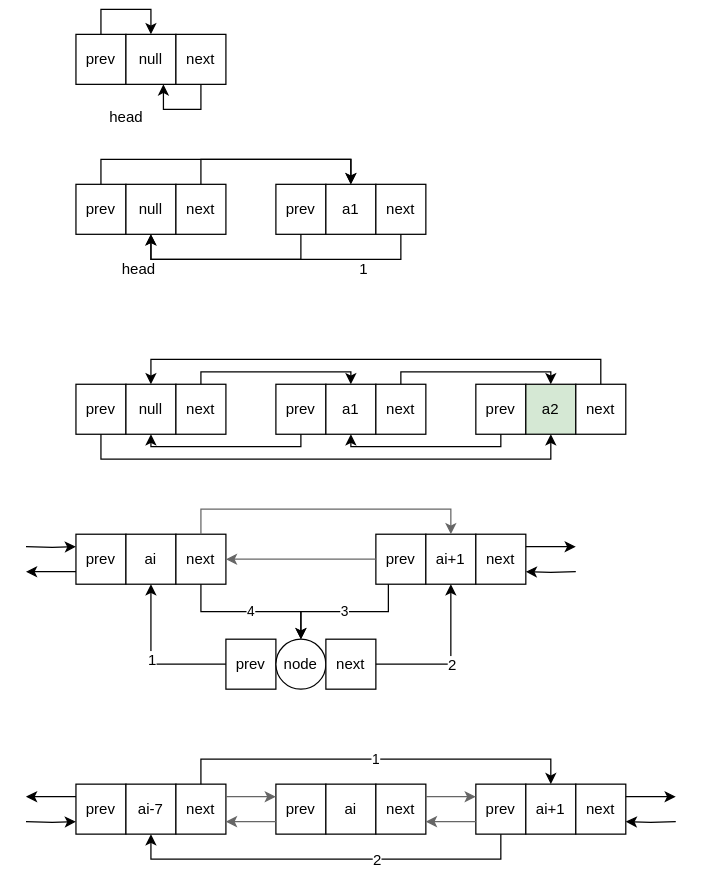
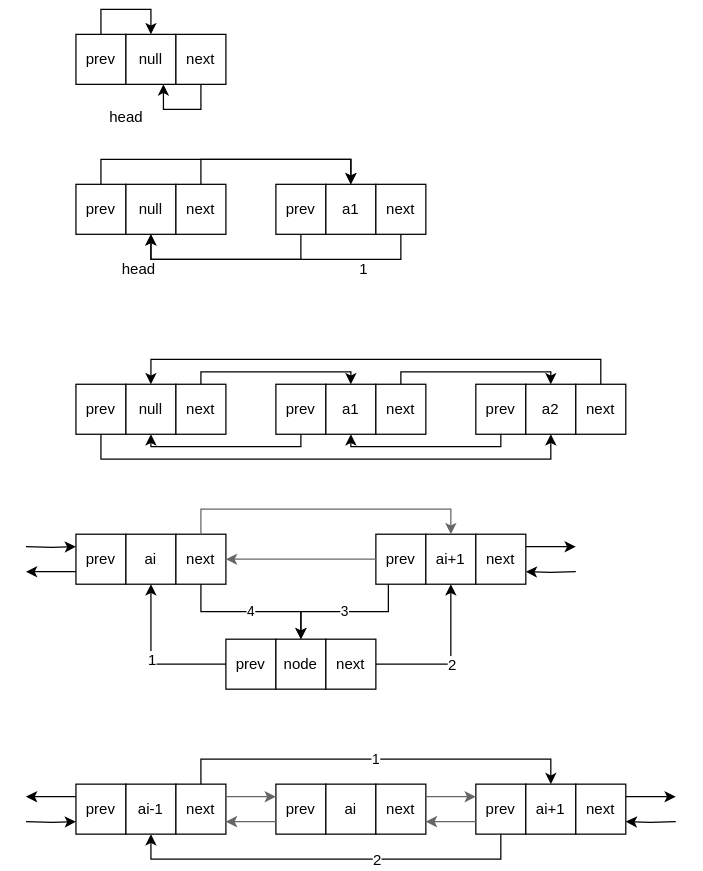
node "a2": fillcolor #d5e8d4 -> #ffffff
node "node": shape ellipse -> rectangle
node "ai-7": label "ai-7" -> "ai-1"
